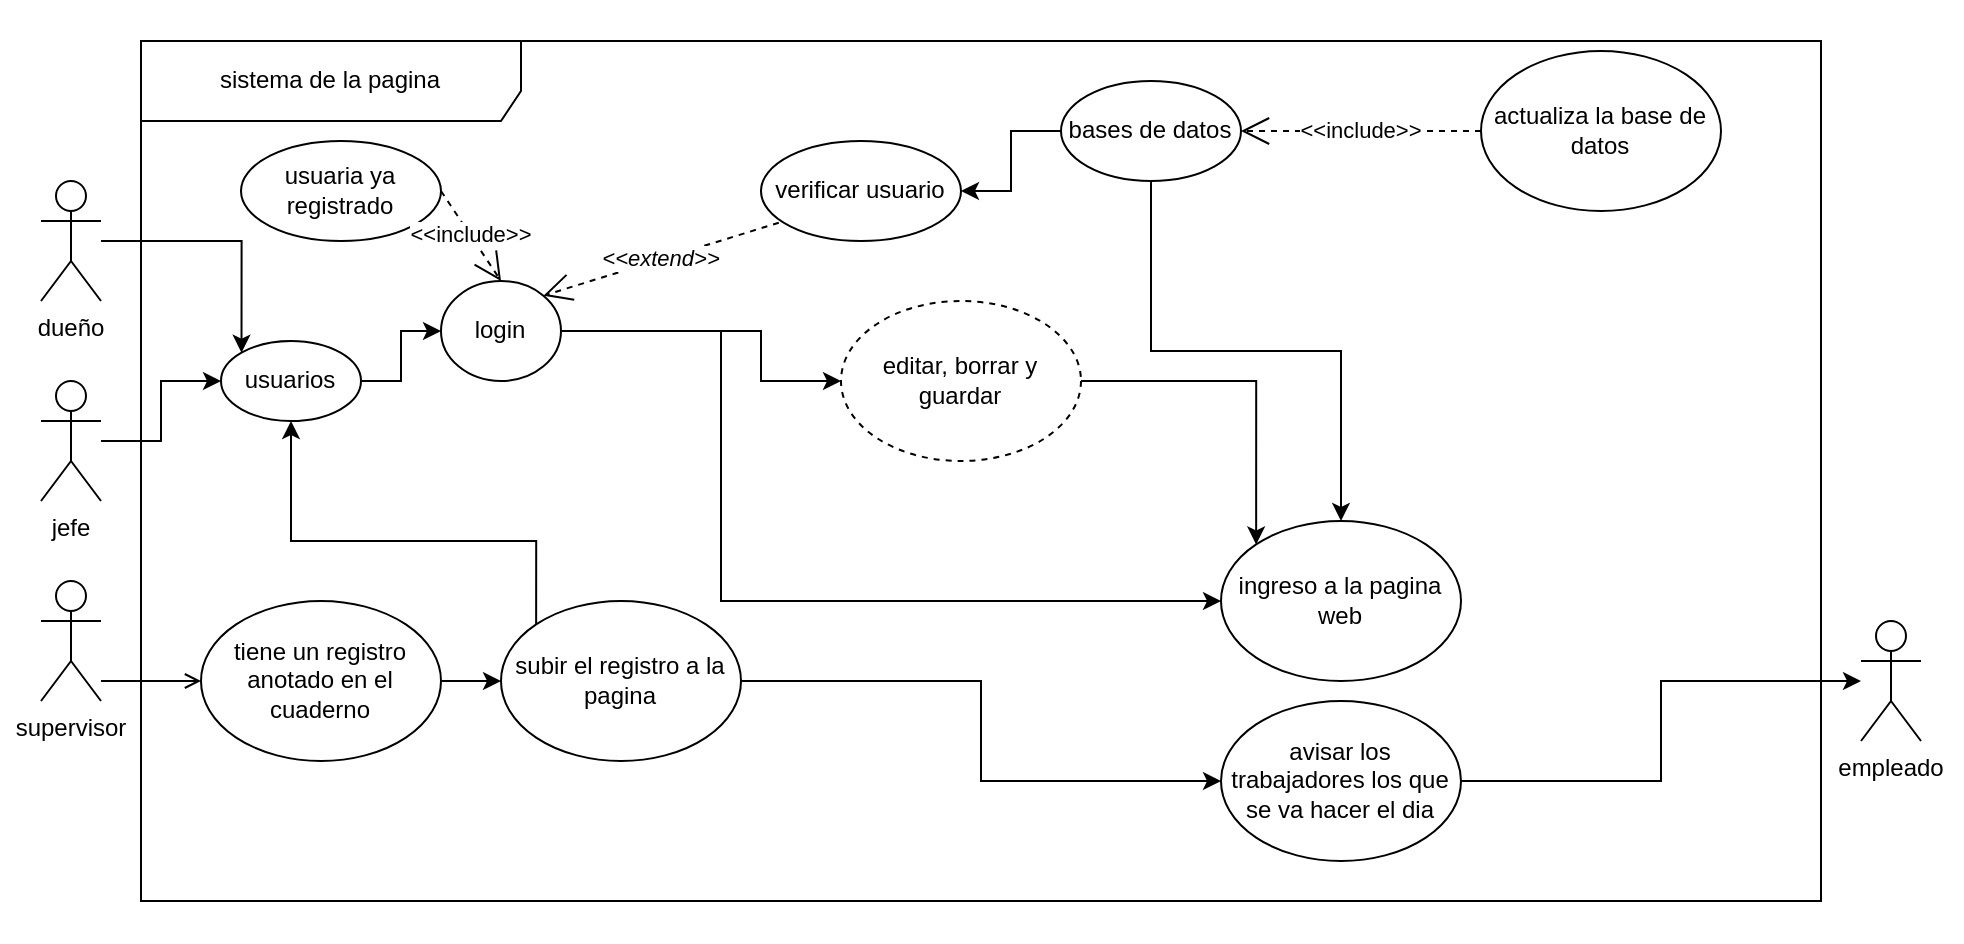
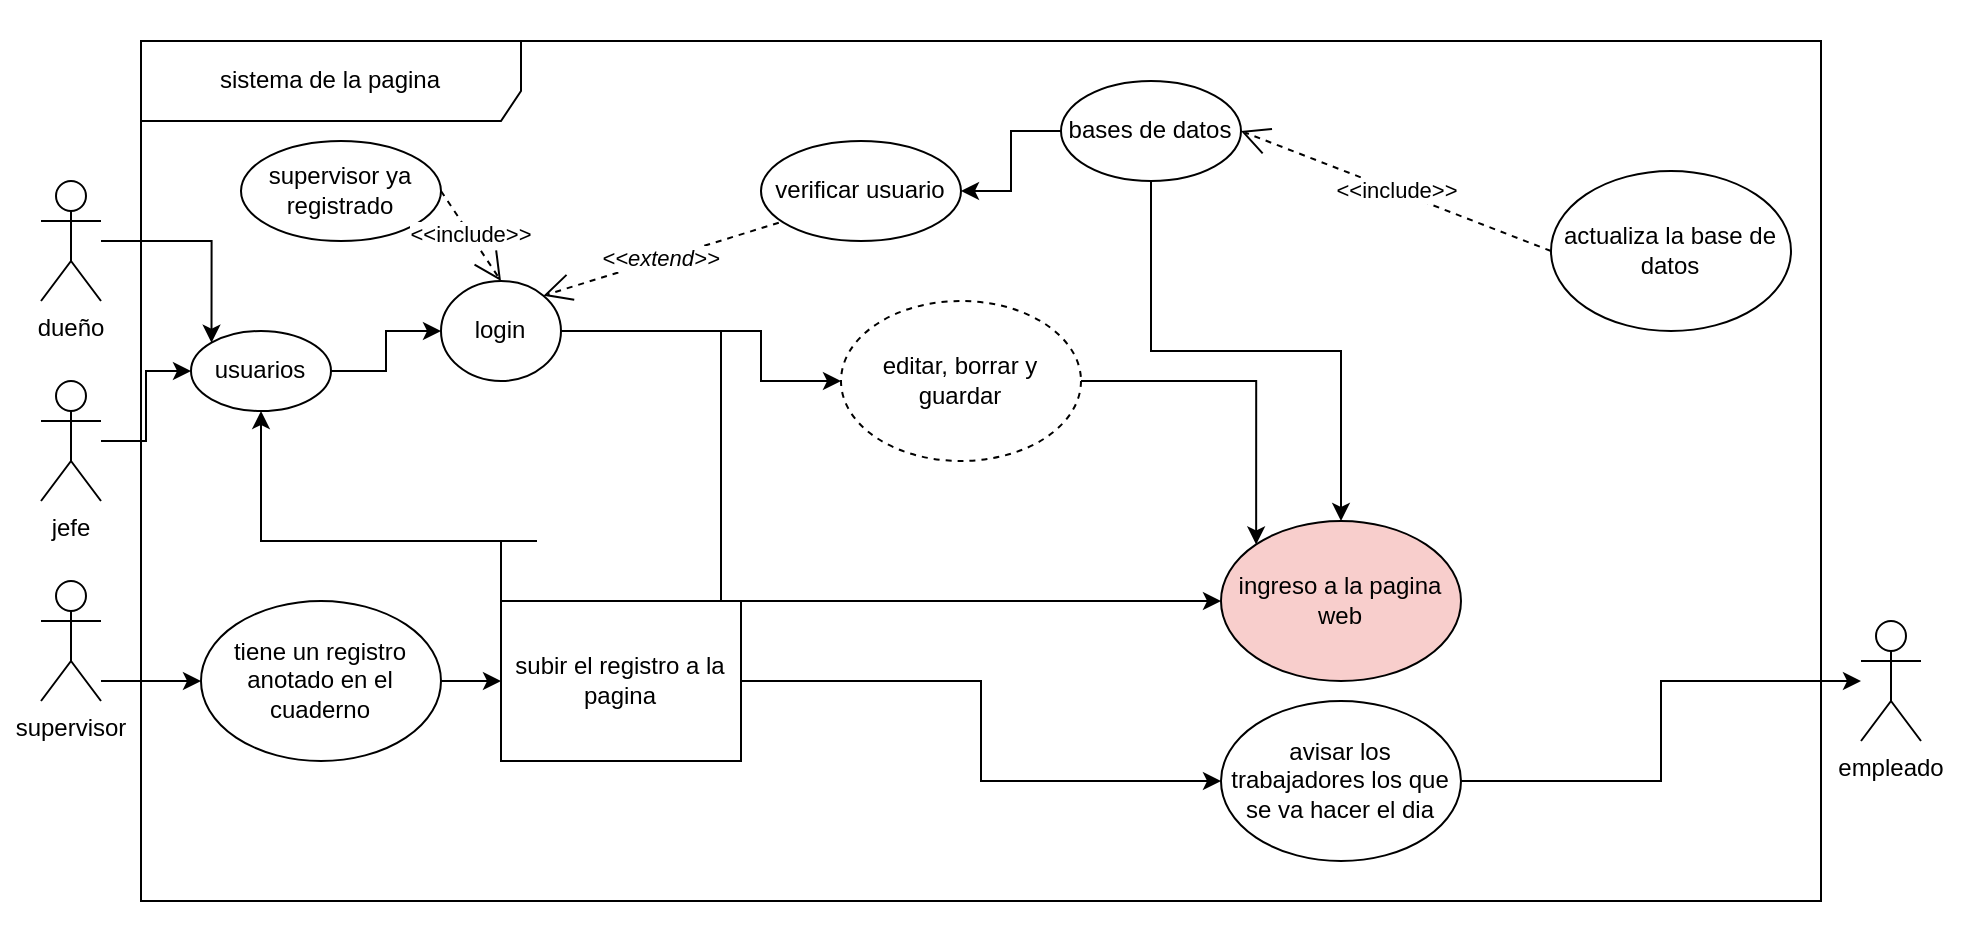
node "actualiza la base de datos": moved (1601, 131) -> (1671, 251)
node "usuaria ya registrado": label "usuaria ya registrado" -> "supervisor ya registrado"
node "usuarios": moved (291, 381) -> (261, 371)
node "ingreso a la pagina web": fillcolor #ffffff -> #f8cecc
edge "supervisor" -> "tiene un registro anotado en el cuaderno": arrowhead open -> classic
node "subir el registro a la pagina": shape ellipse -> rectangle
